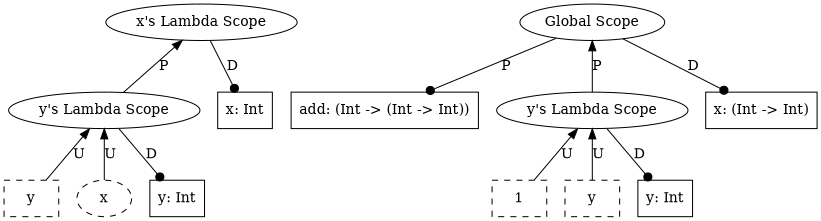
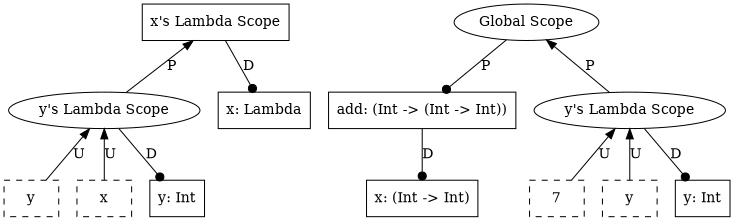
node "x's Lambda Scope": shape ellipse -> box
edge "Global Scope" -- "x: (Int -> Int)": now "add: (Int -> (Int -> Int))" -- "x: (Int -> Int)"
node "x: Int": label "x: Int" -> "x: Lambda"
node "x": shape ellipse -> box
node "1": label "1" -> "7"
